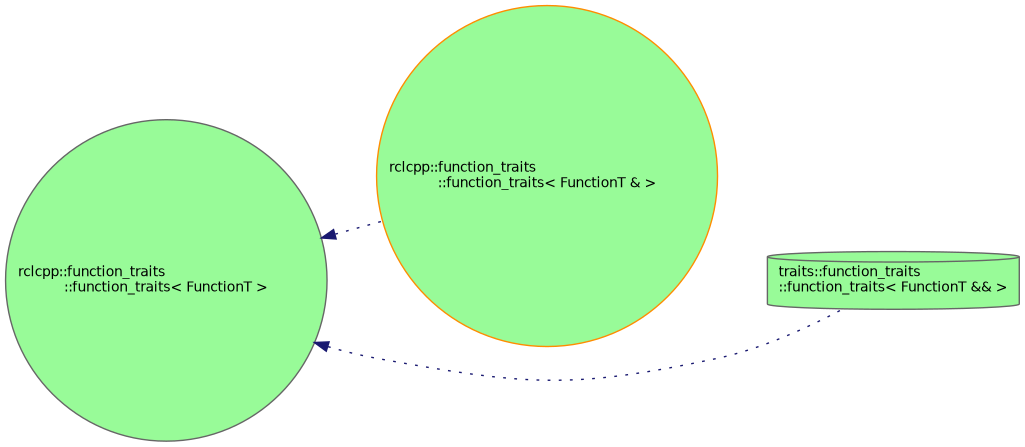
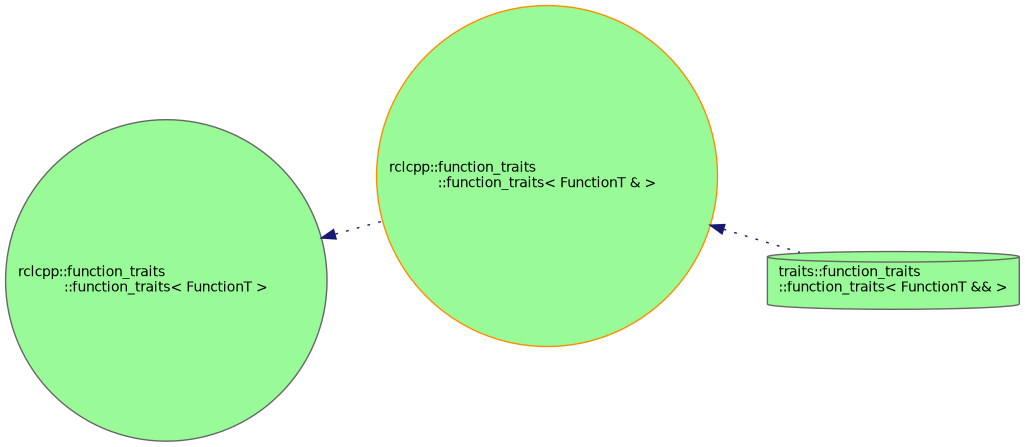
edge "traits::function_traits ::function_traits< FunctionT && >" -> "rclcpp::function_traits ::function_traits< FunctionT >": now "traits::function_traits ::function_traits< FunctionT && >" -> "rclcpp::function_traits ::function_traits< FunctionT & >"
